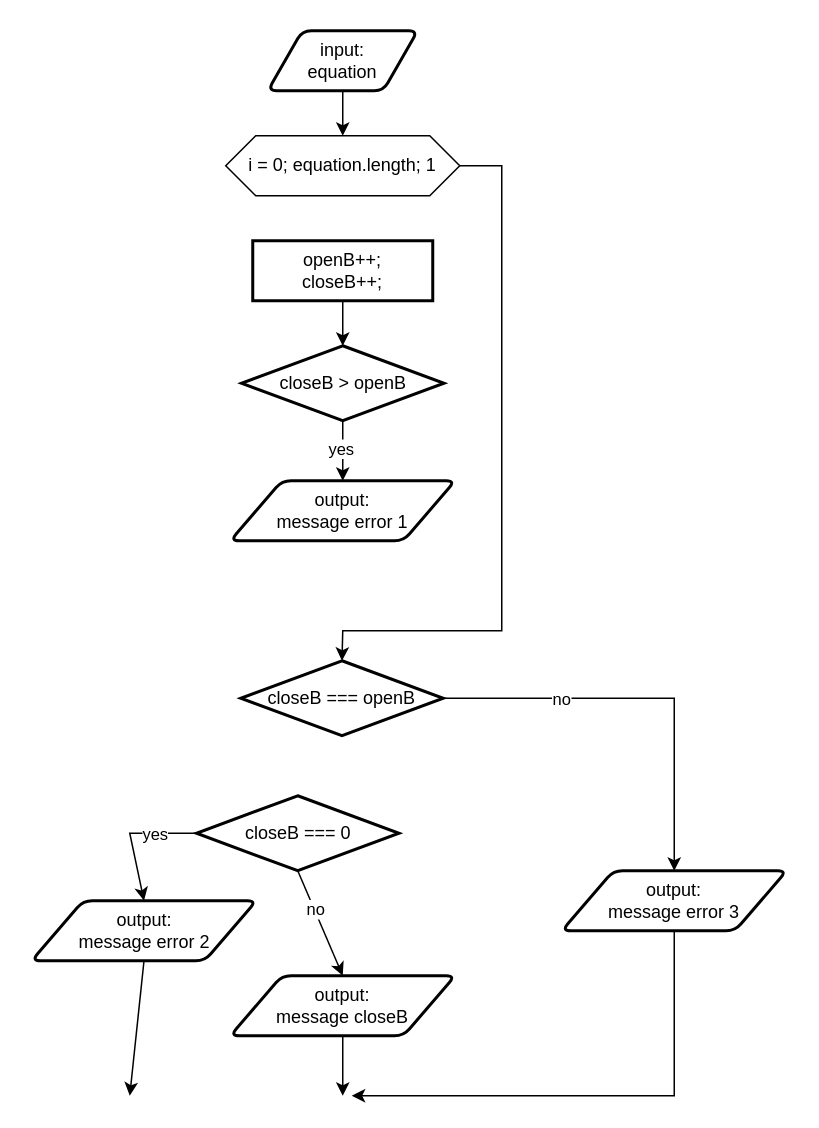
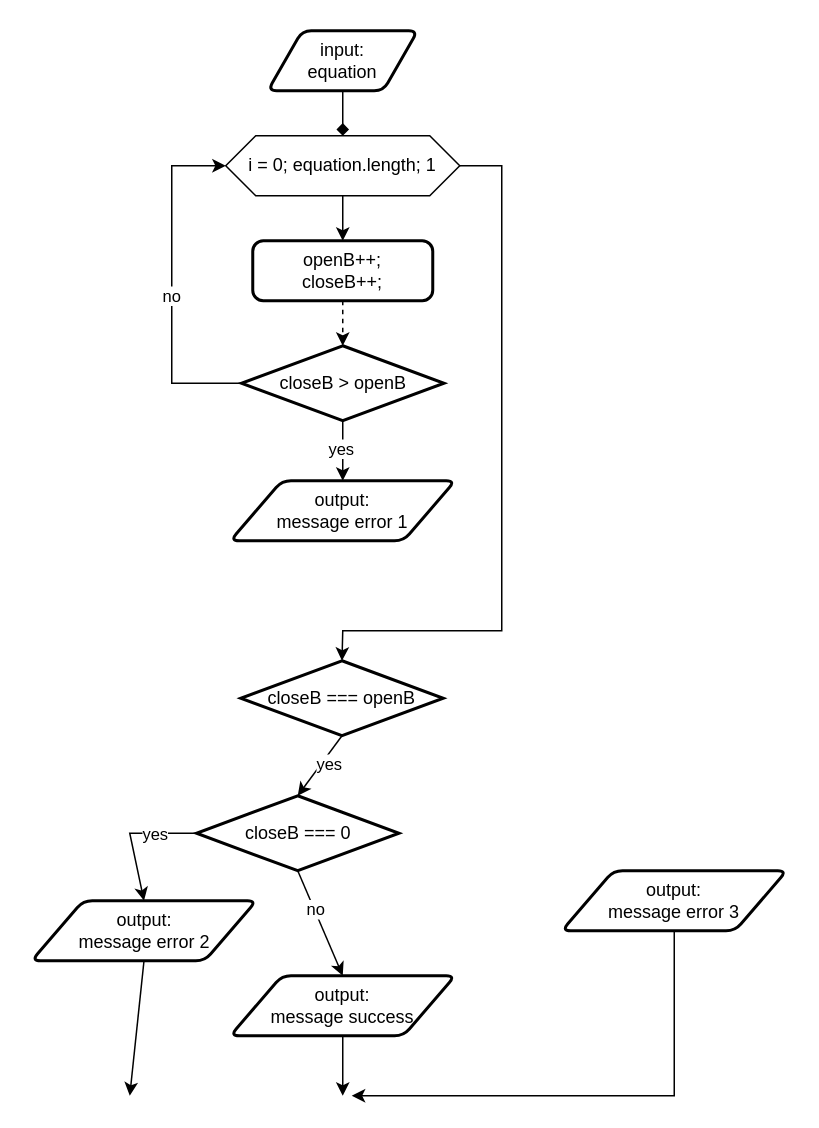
edge "input: equation" -> "i = 0; equation.length; 1": arrowhead classic -> diamond
edge "i = 0; equation.length; 1" -> "openB++; closeB++;": added
node "openB++; closeB++;": shape rectangle -> rounded rectangle
edge "closeB > openB" -> "i = 0; equation.length; 1": added, label "no"
edge "openB++; closeB++;" -> "closeB > openB": style solid -> dashed
edge "closeB === openB" -> "output: message error 3": removed, label "no"
edge "closeB === openB" -> "closeB === 0": added, label "yes"
node "output: message closeB": label "output: message closeB" -> "output: message success"
